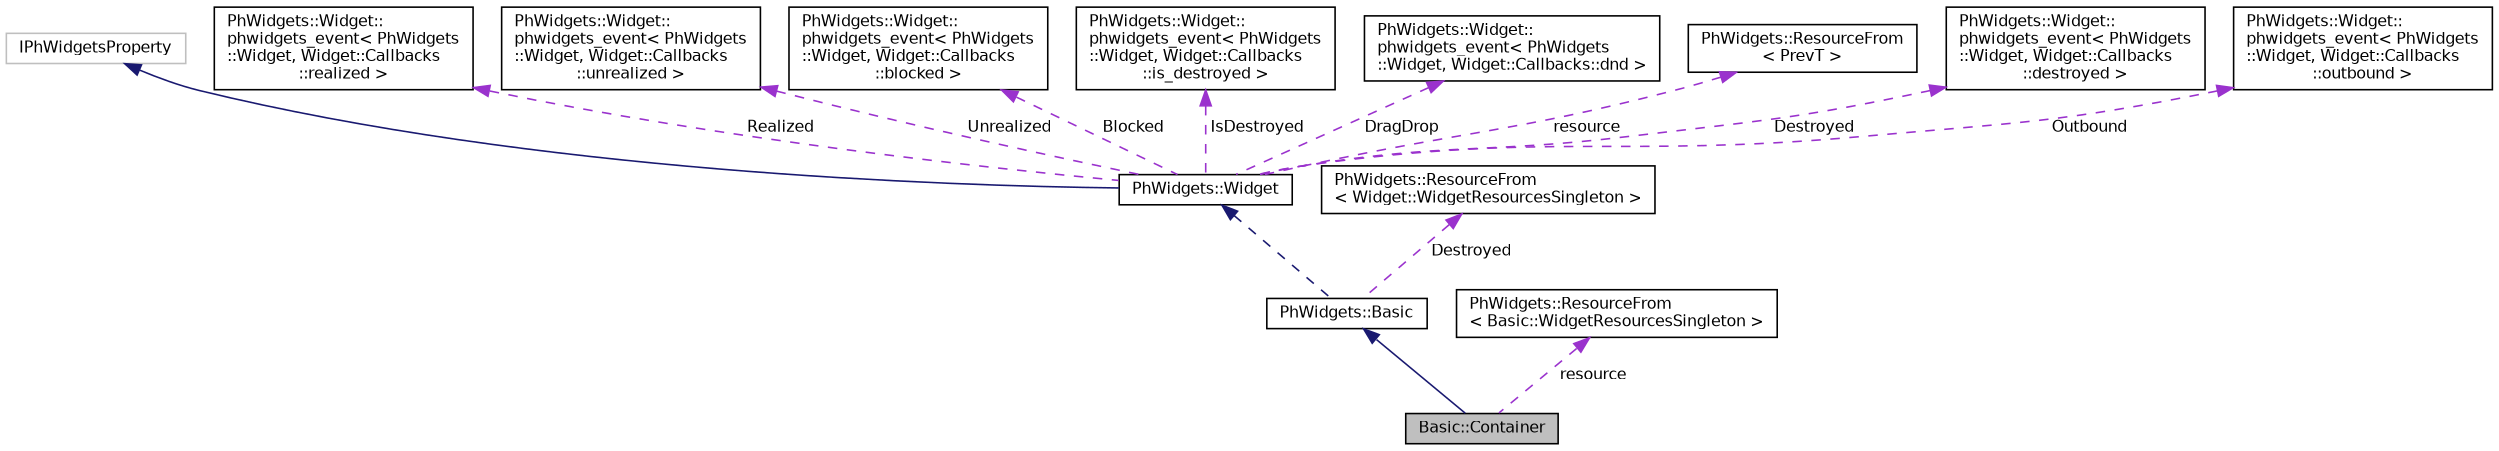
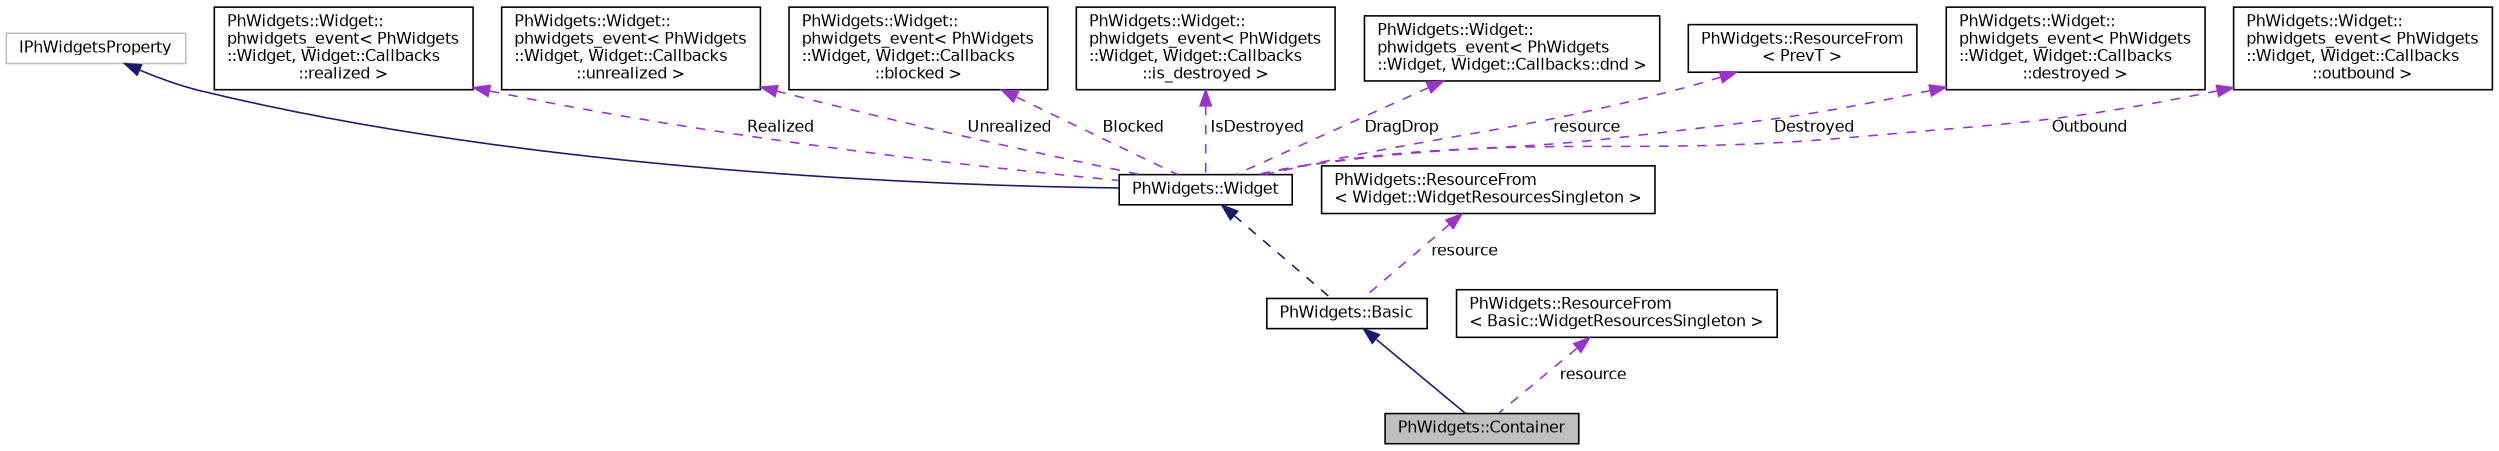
edge "PhWidgets::Basic" -> "PhWidgets::ResourceFrom < Widget::WidgetResourcesSingleton >": label " Destroyed" -> " resource"
node "Basic::Container": label "Basic::Container" -> "PhWidgets::Container"
